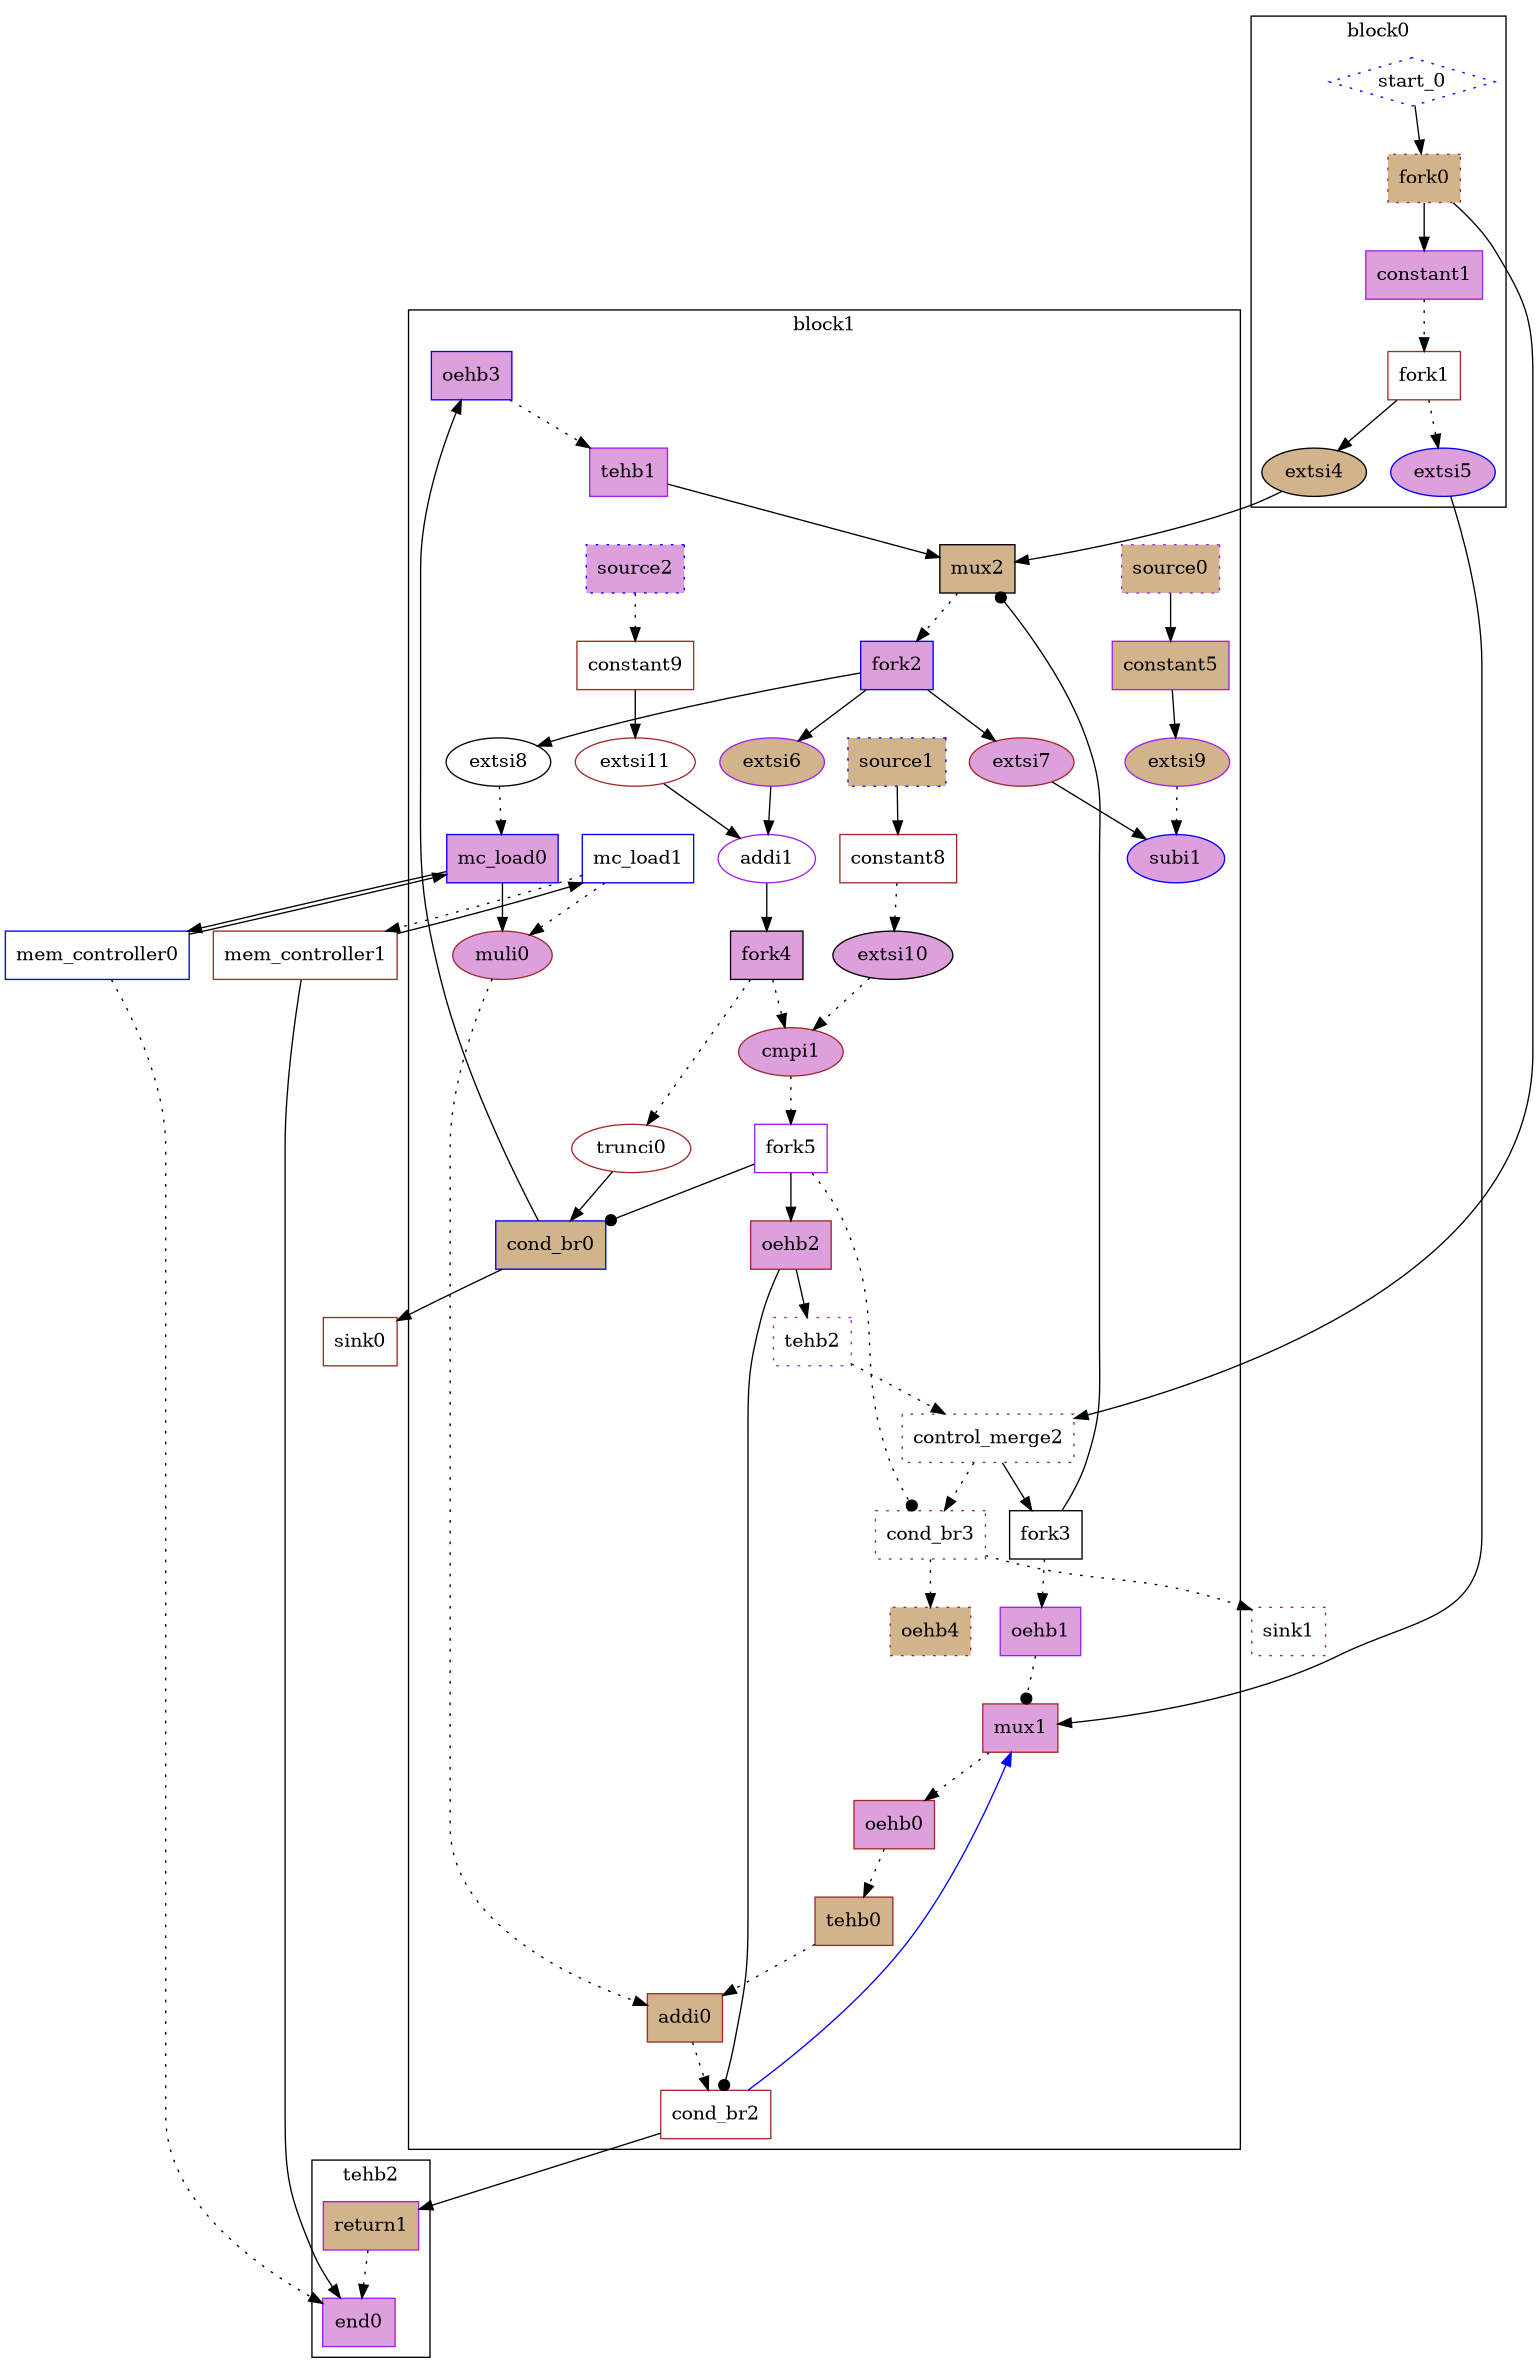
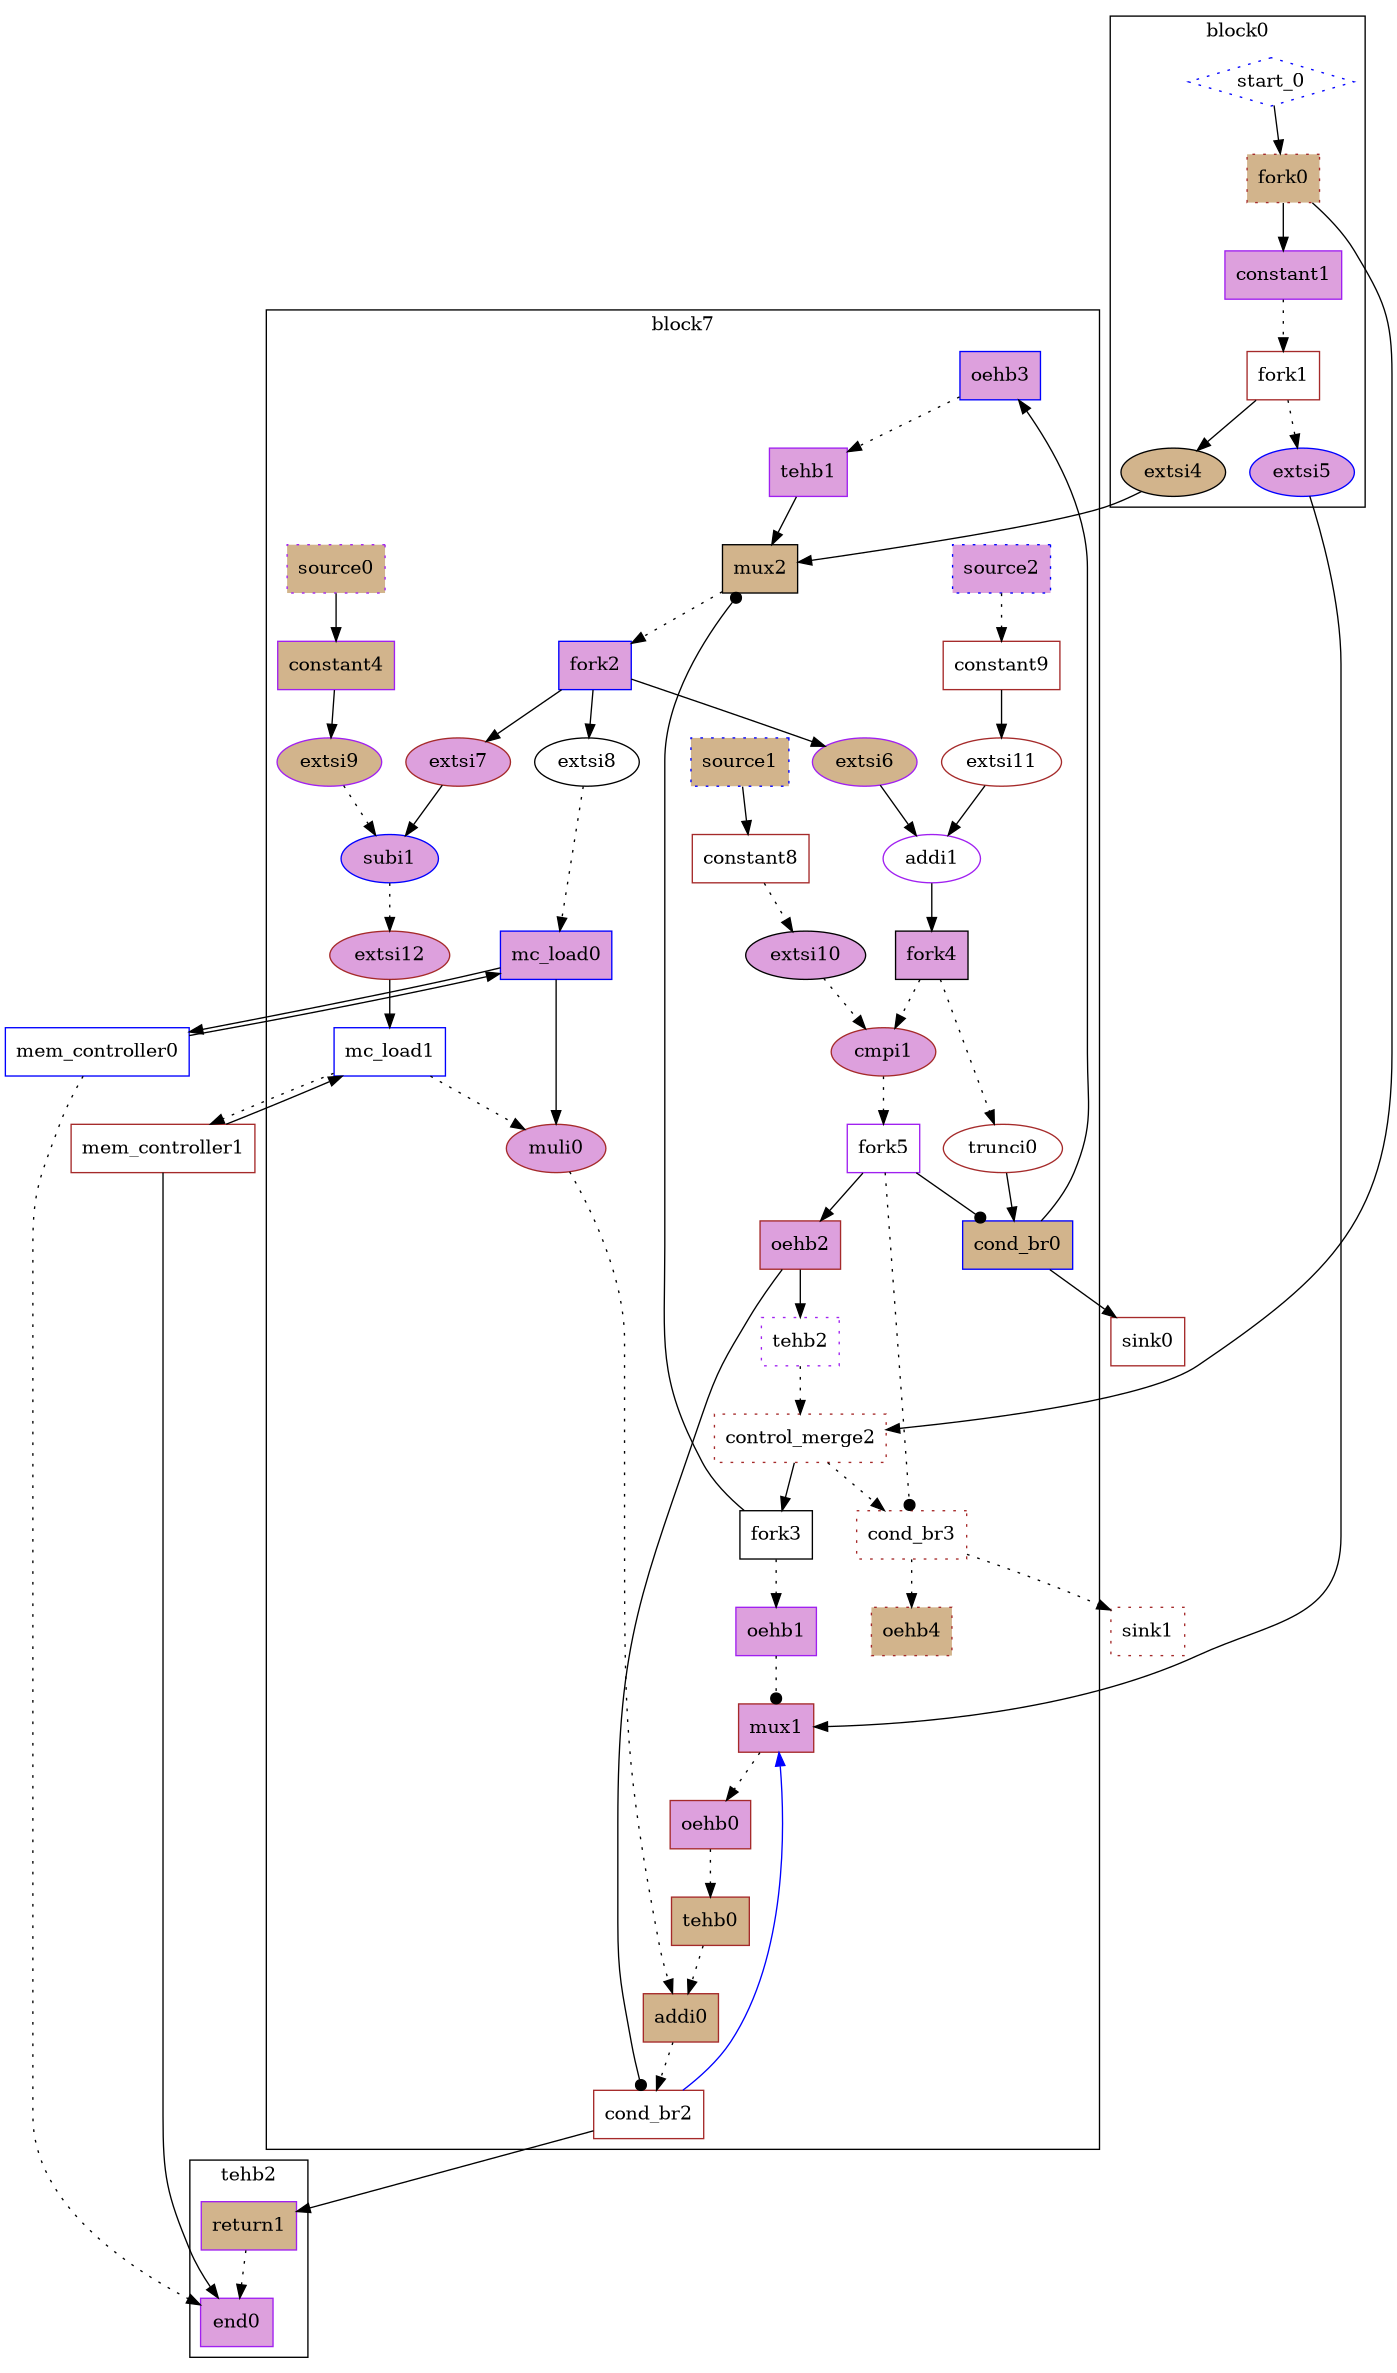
cluster "block1": label "block1" -> "block7"
node "constant5": label "constant5" -> "constant4"
node "extsi12": added
